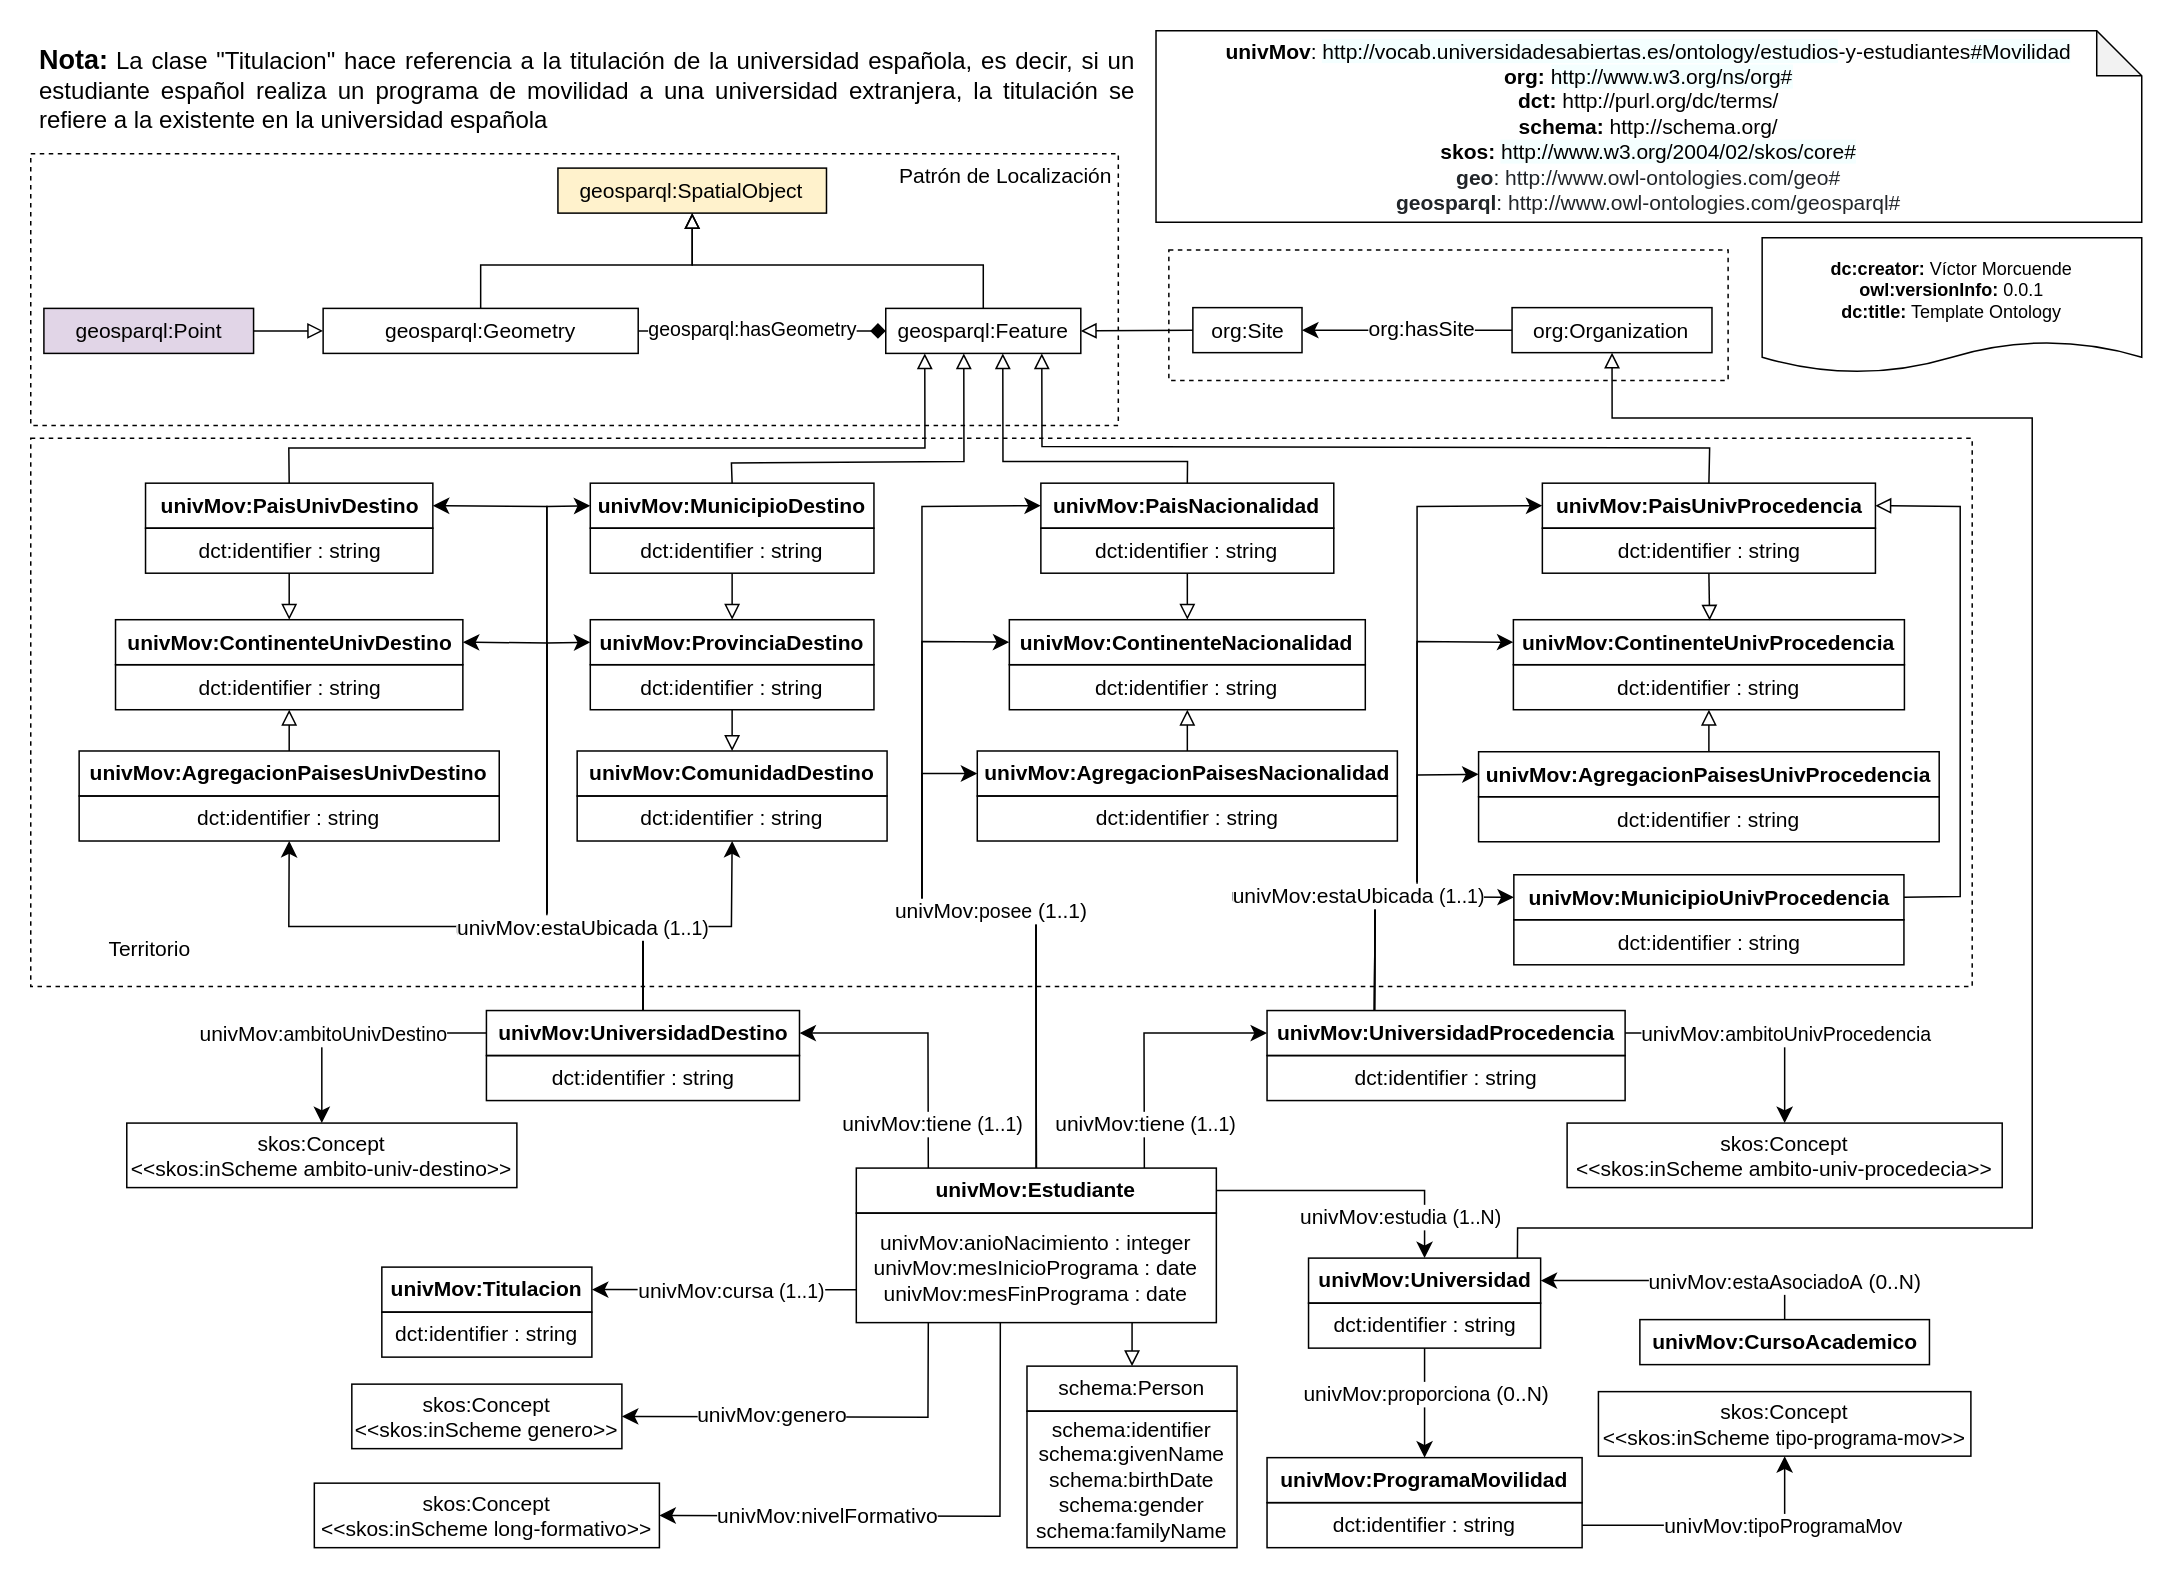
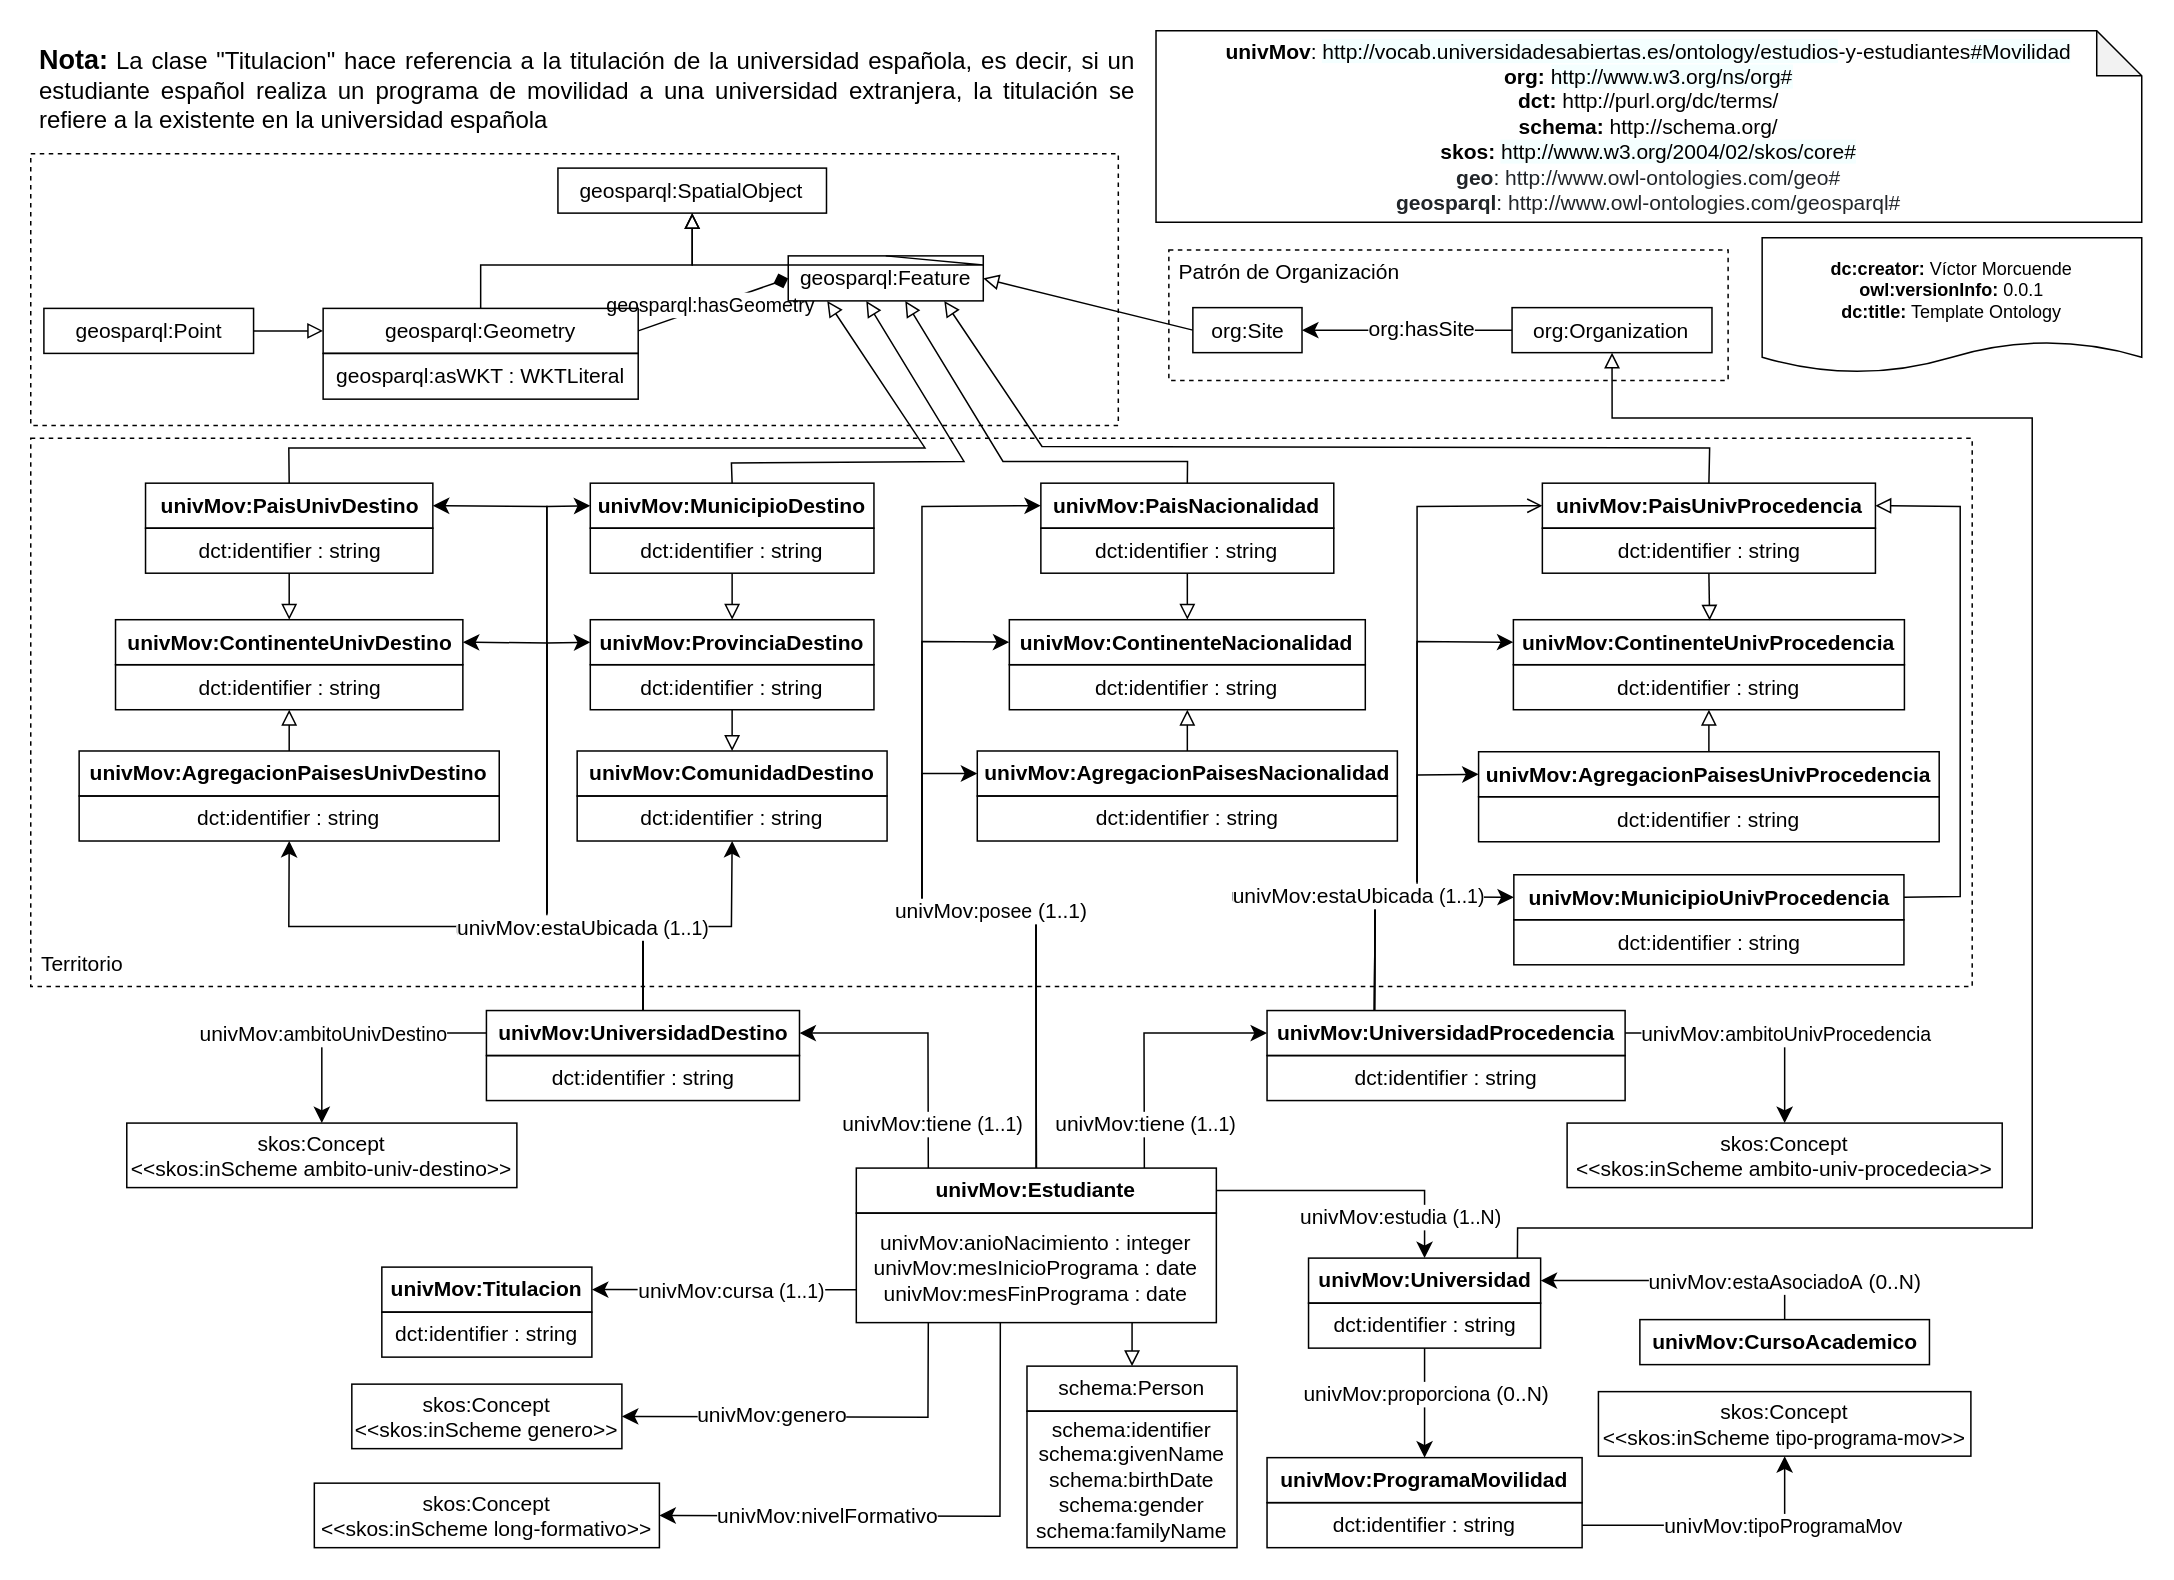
node "Patrón de Localización": removed
node "geosparql:SpatialObject": fillcolor #fff2cc -> #ffffff
node "Patrón de Organización": added
node "geosparql:Point": fillcolor #e1d5e7 -> #ffffff
node "geosparql:Feature": moved (983, 331) -> (886, 278)
node "geosparql:asWKT : WKTLiteral": added
edge "univMov:UniversidadProcedencia" -> "univMov:PaisUnivProcedencia": arrowhead classic -> open
node "Territorio": moved (150, 949) -> (83, 964)
